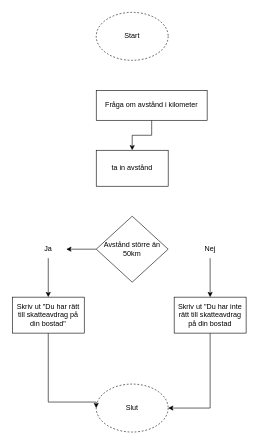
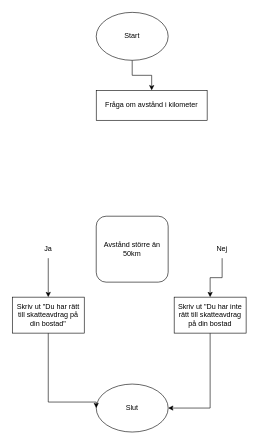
node "Start": style dashed -> solid
edge "Start" -> "Fråga om avstånd i kilometer": added
edge "Fråga om avstånd i kilometer" -> "ta in avstånd": removed
node "ta in avstånd": removed
edge "Avstånd större än 50km" -> "Ja": removed
node "Avstånd större än 50km": shape diamond -> rounded rectangle
node "Nej": moved (210, 249) -> (222, 249)
node "Slut": style dashed -> solid
